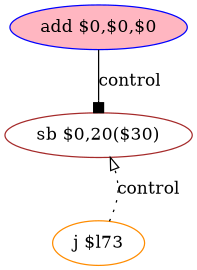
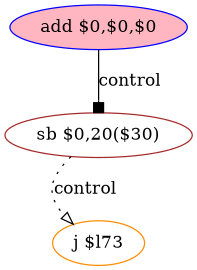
edge "j $l73" -> "sb $0,20($30)": reversed
